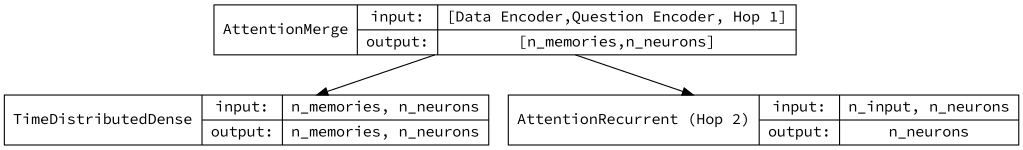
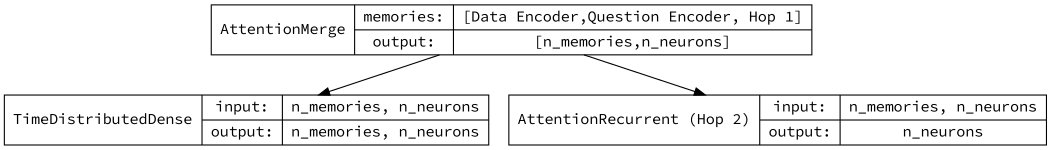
node "AttentionMerge": text "input:" -> "memories:"
node "AttentionRecurrent (Hop 2)": text "n_input, n_neurons" -> "n_memories, n_neurons"
